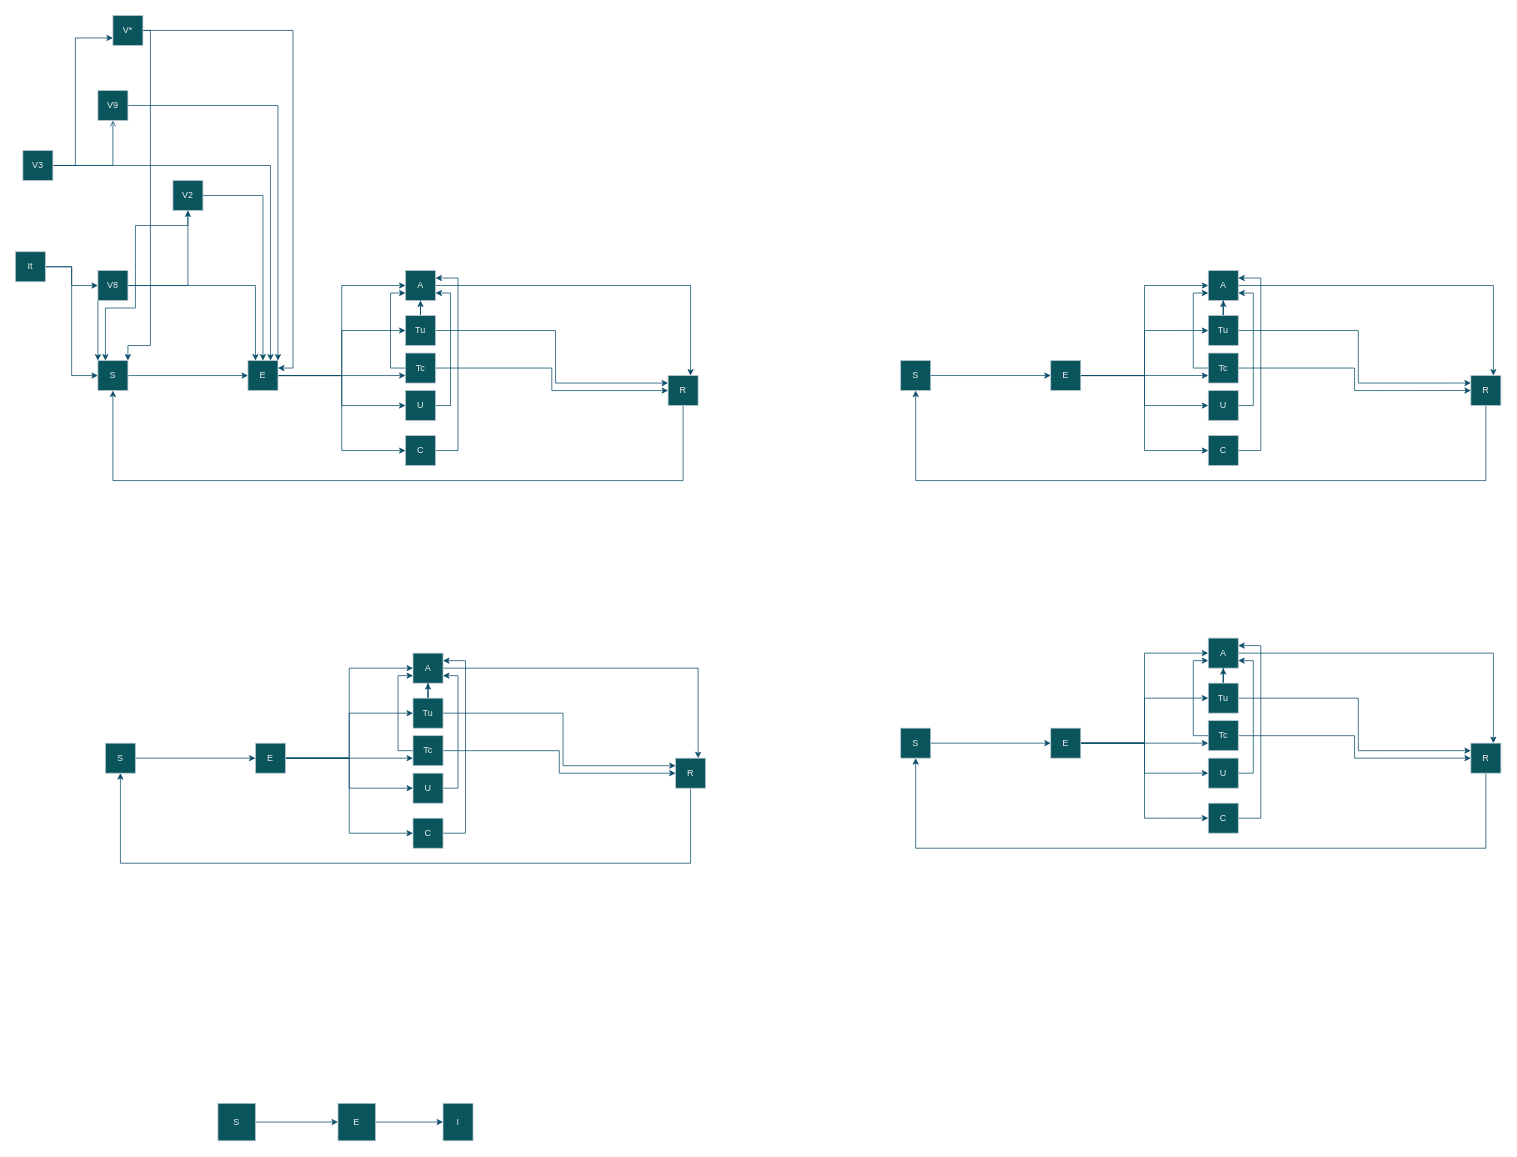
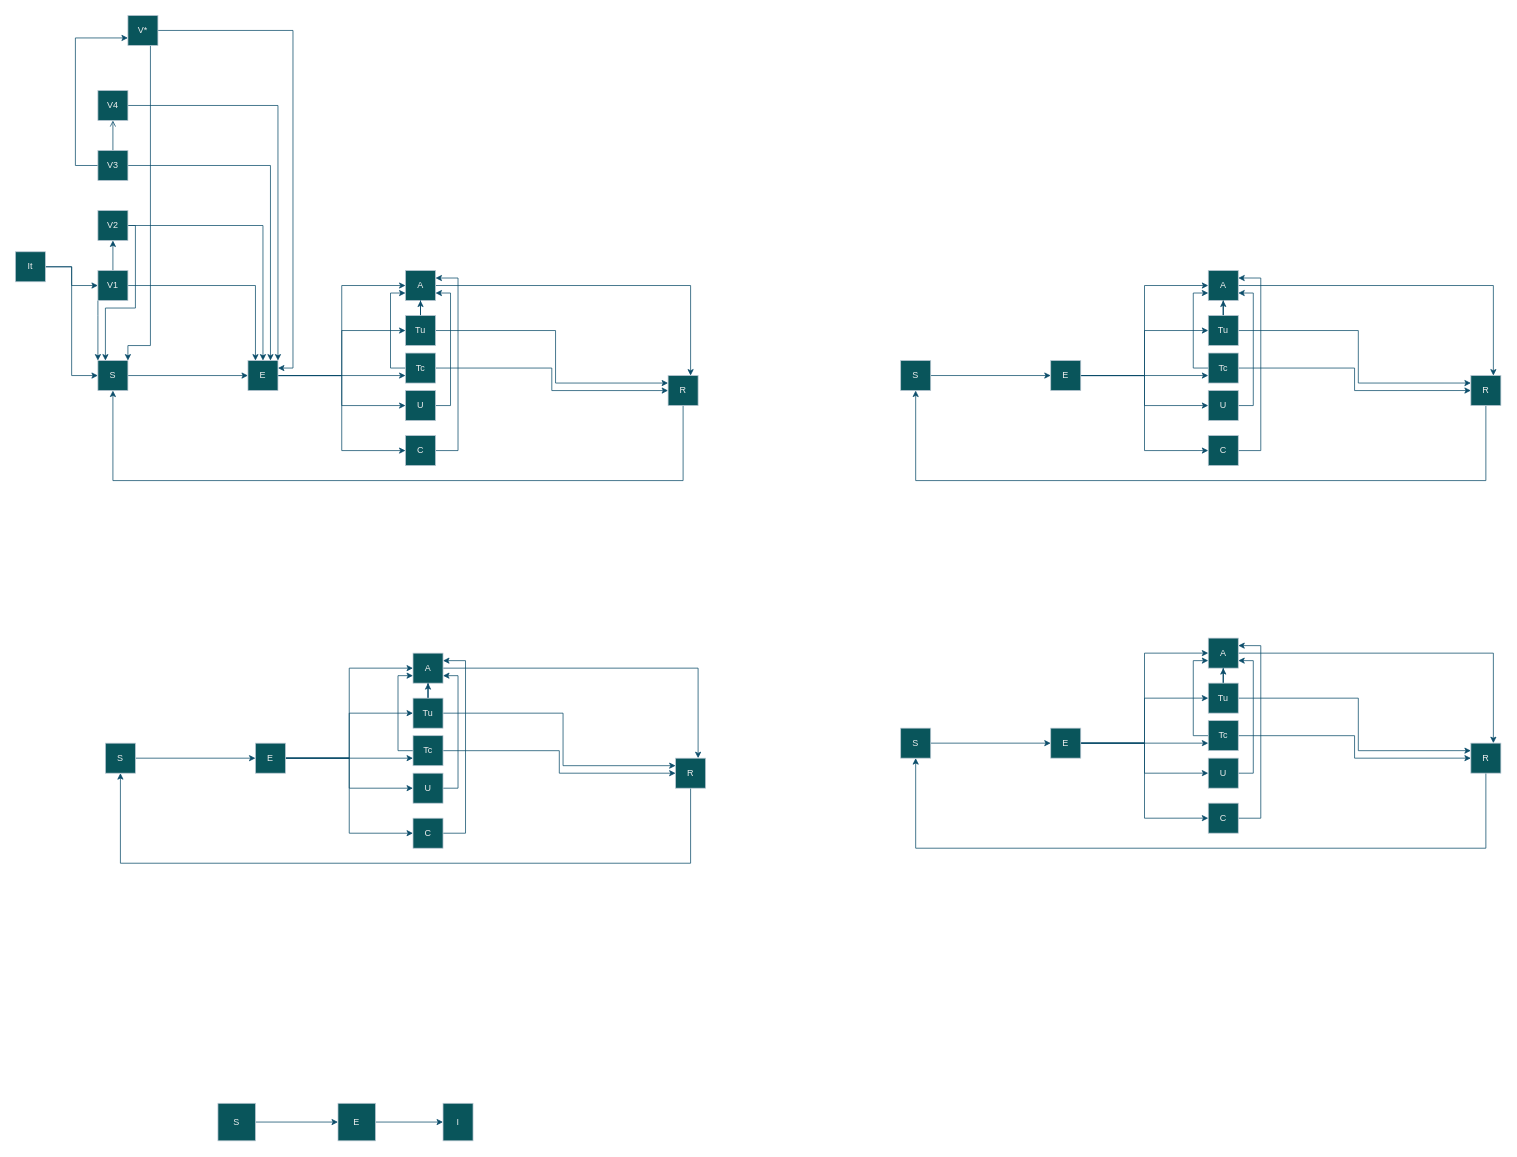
node "V*": moved (128, 30) -> (143, 30)
node "V9": label "V9" -> "V4"
node "V3": moved (38, 165) -> (113, 165)
node "V2": moved (188, 195) -> (113, 225)
node "V8": label "V8" -> "V1"
